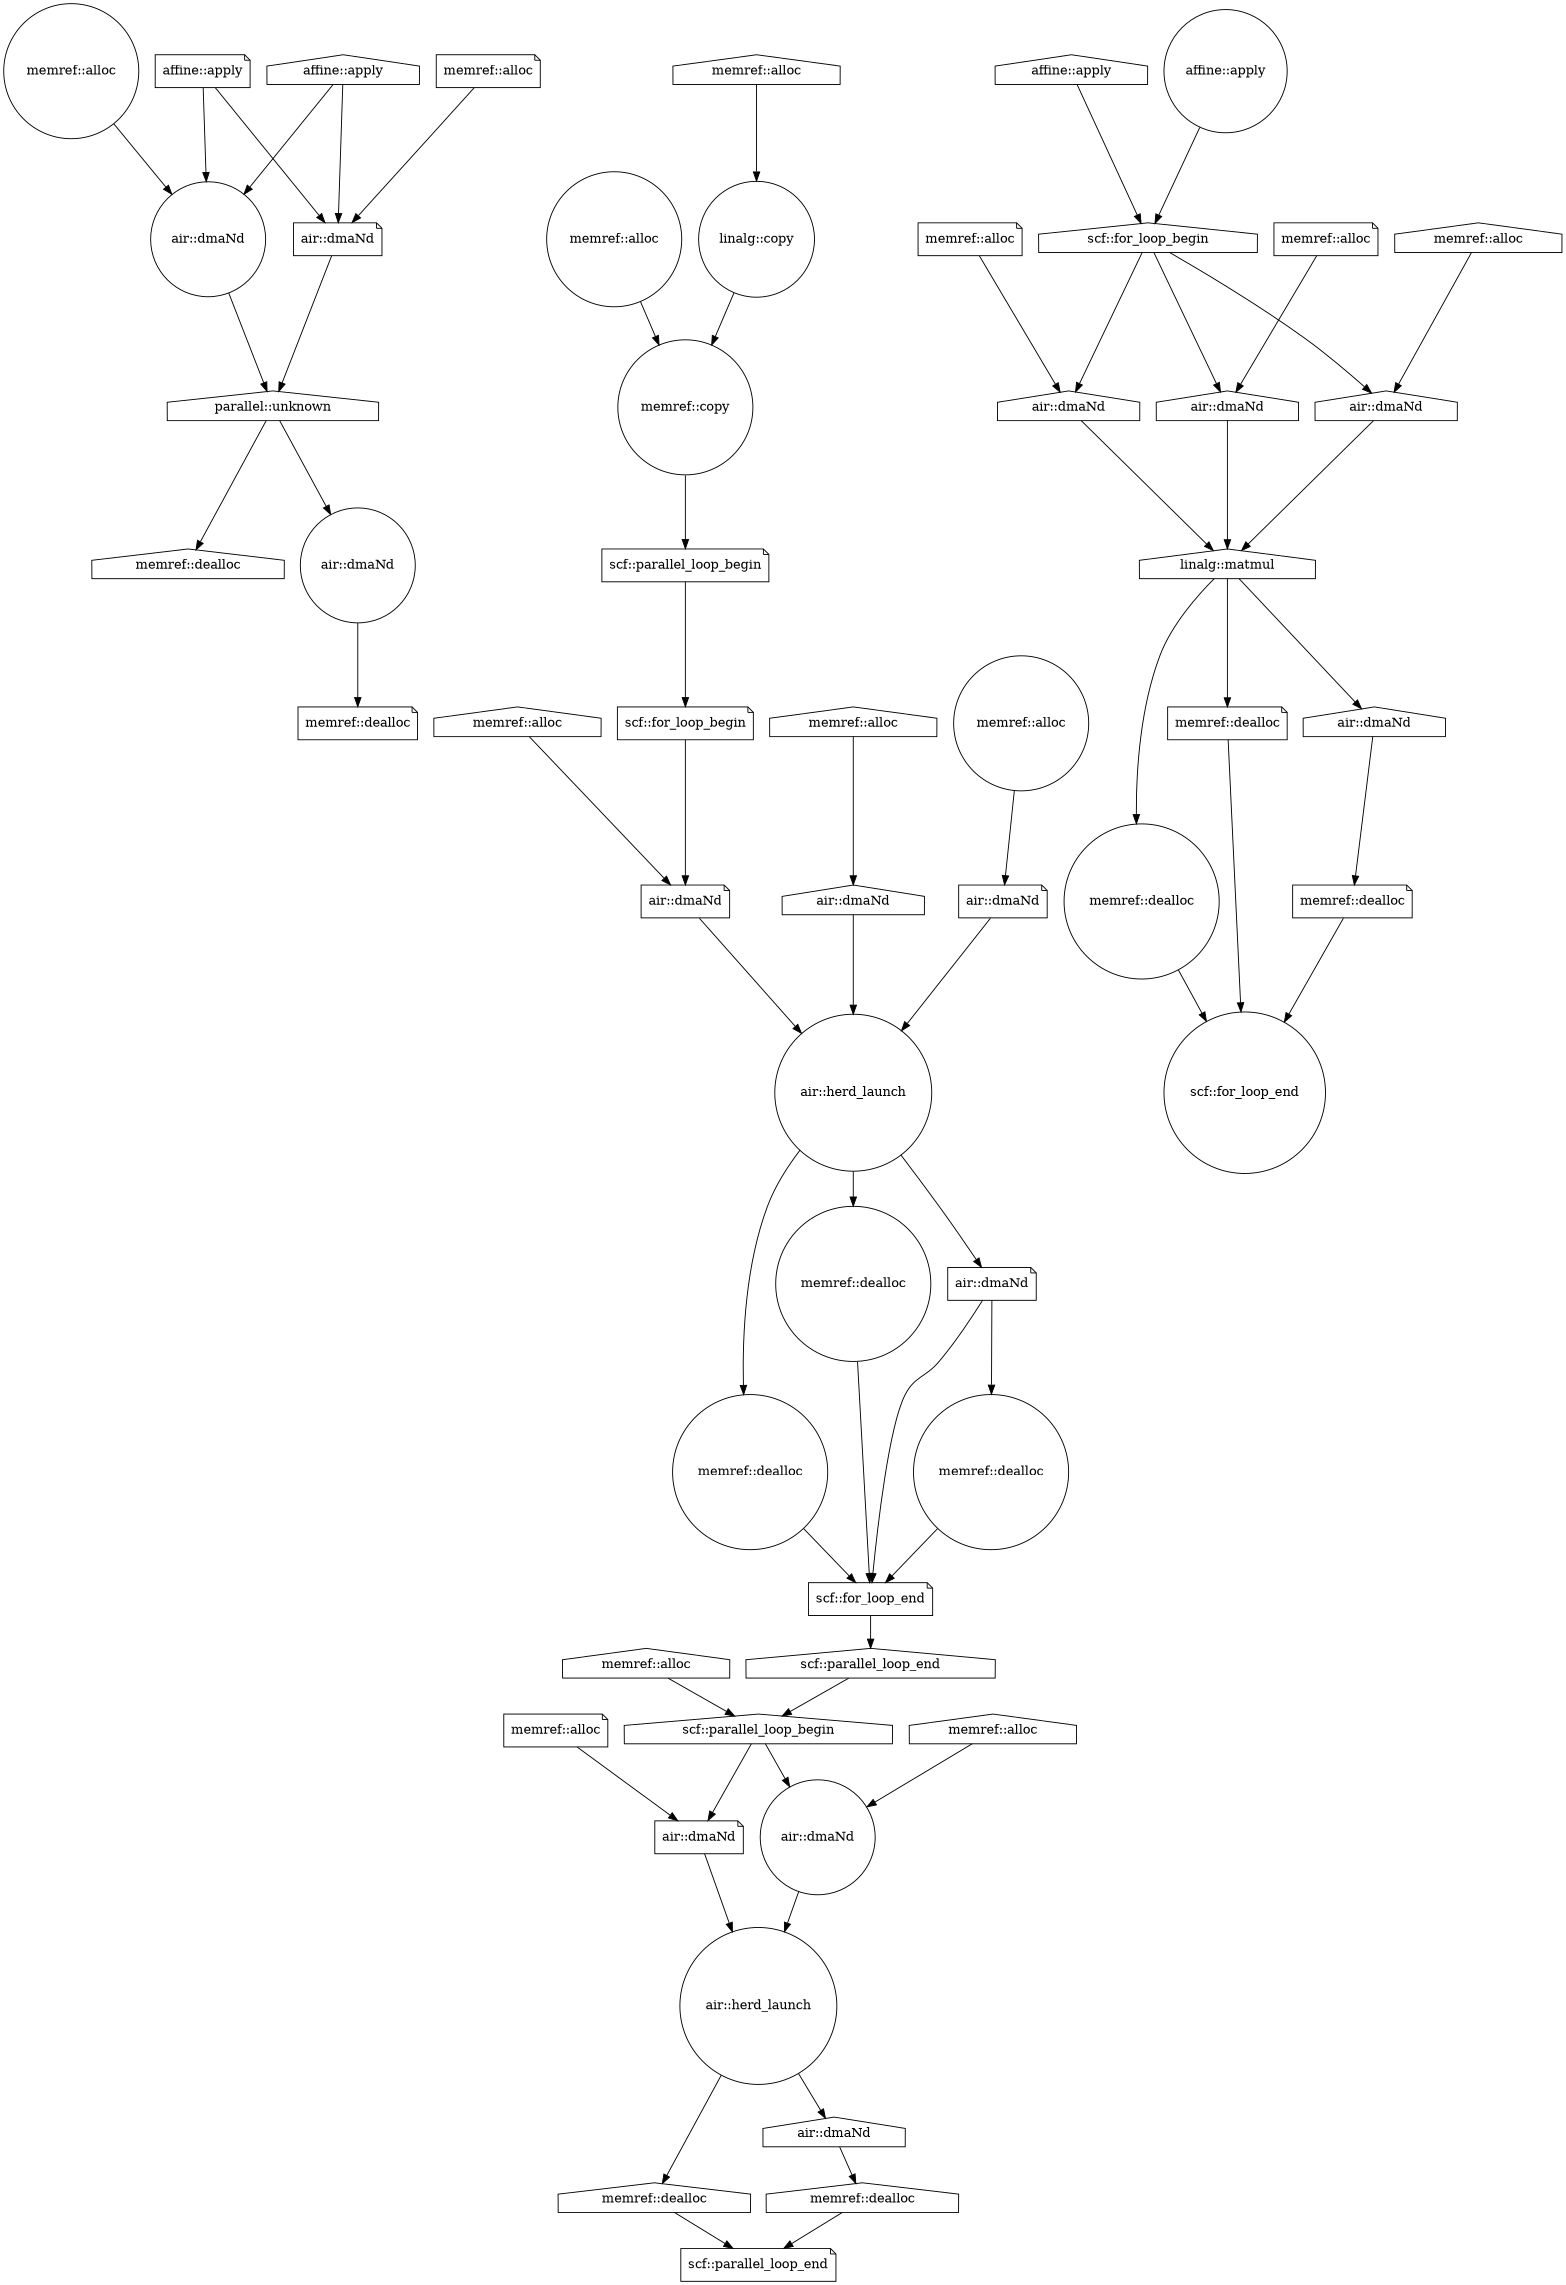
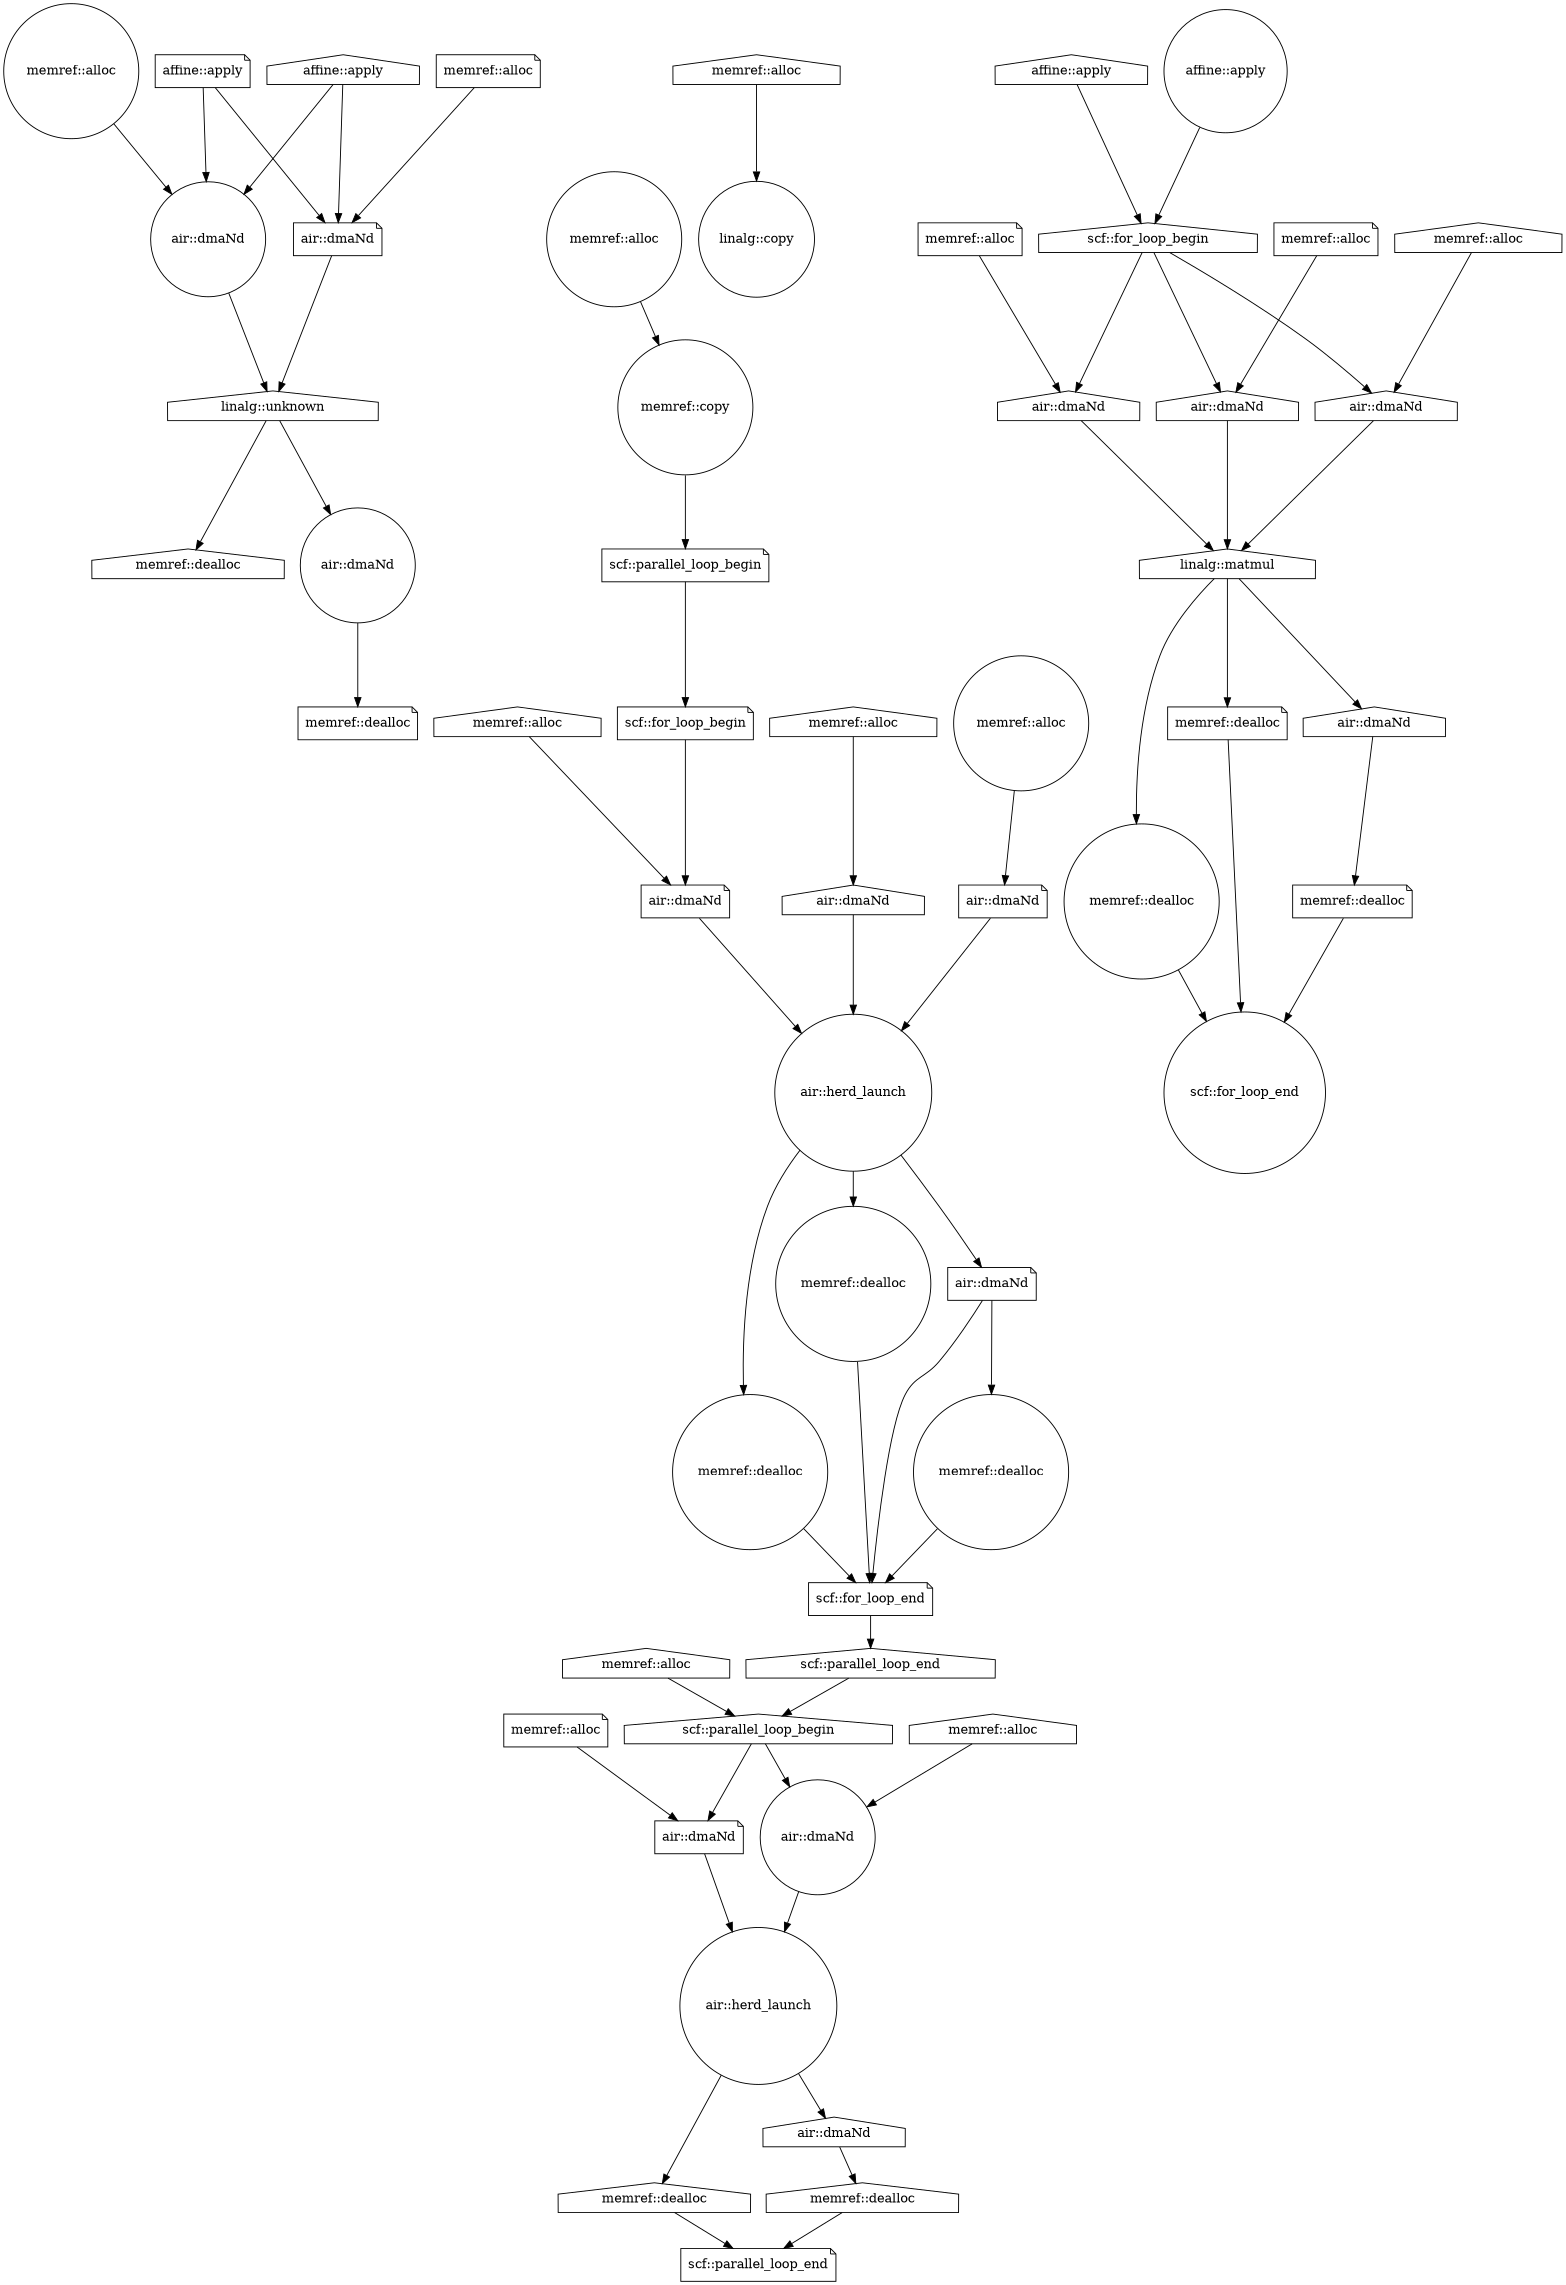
edge "linalg::copy" -> "memref::copy": removed
node "parallel::unknown": label "parallel::unknown" -> "linalg::unknown"
